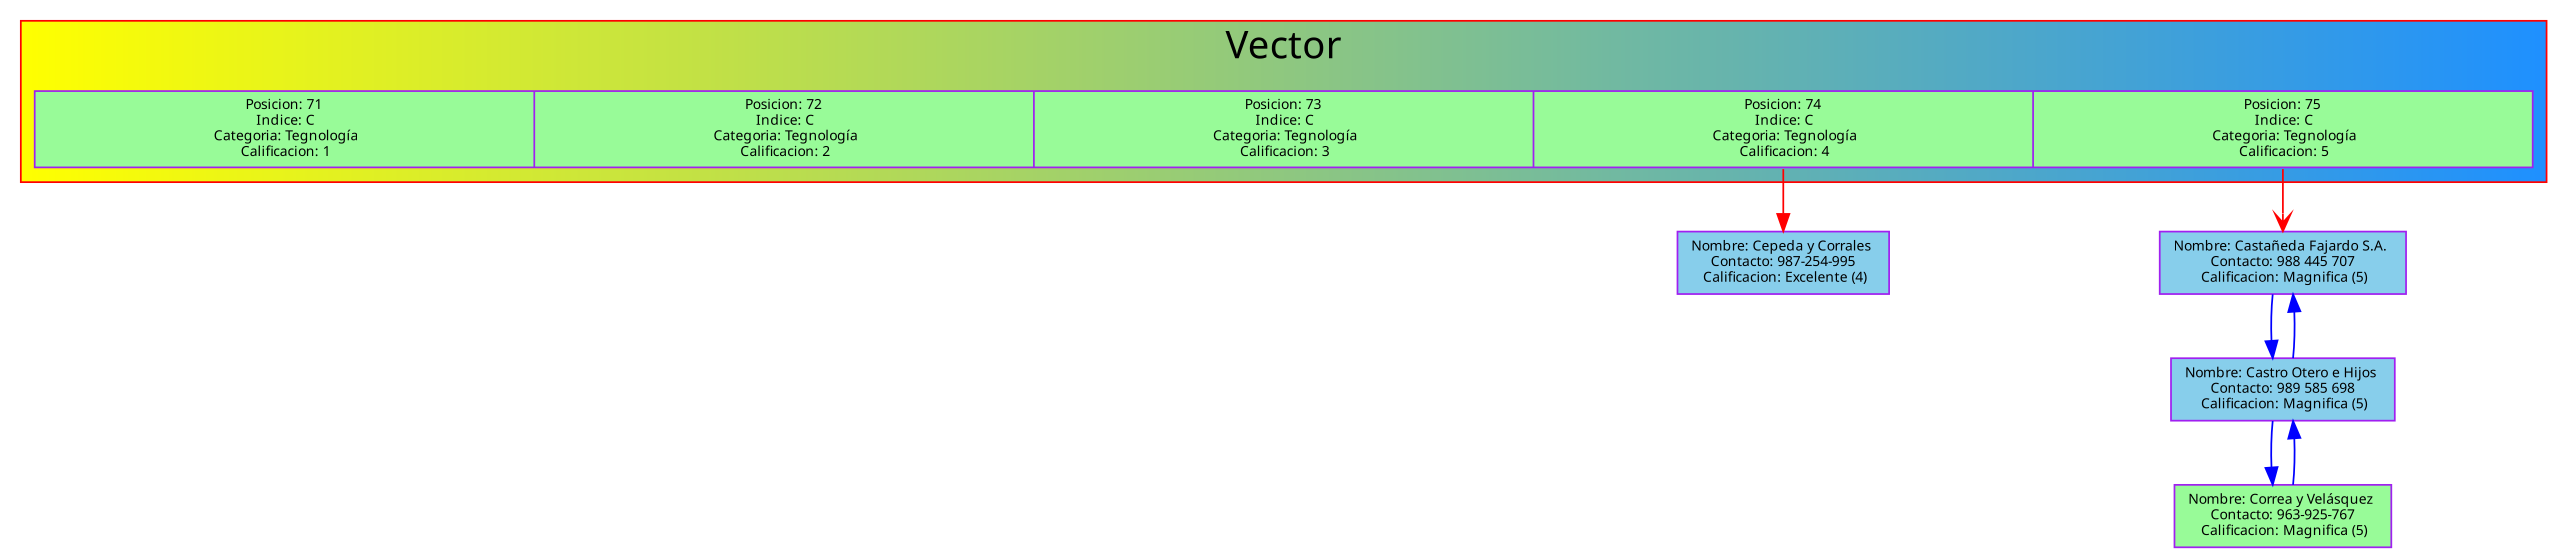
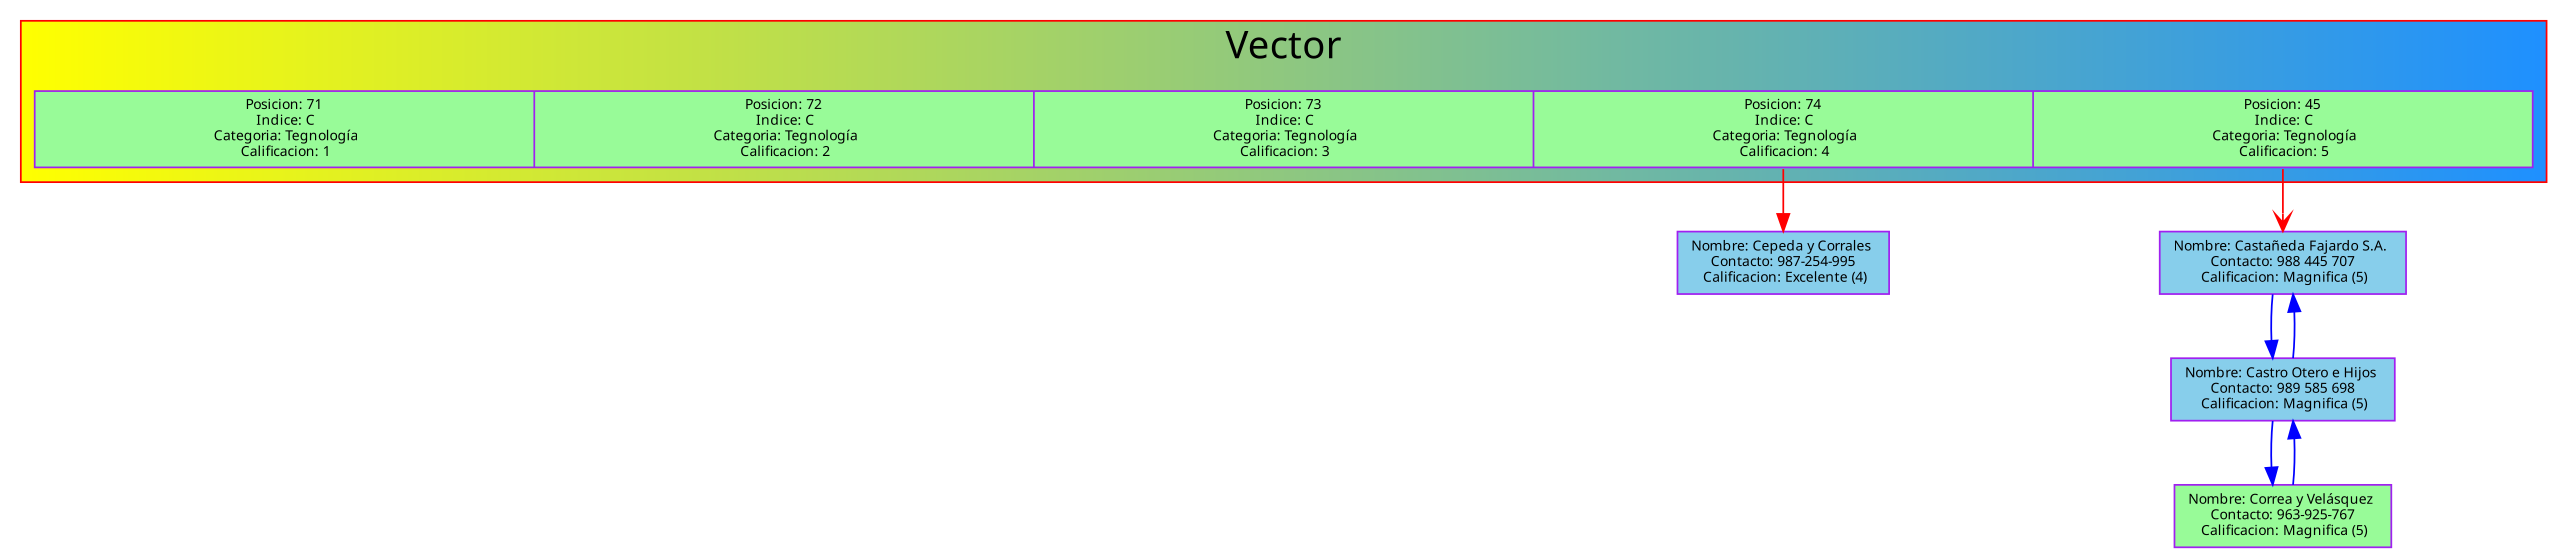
node "Posicion: 71": text "Posicion: 75" -> "Posicion: 45"
